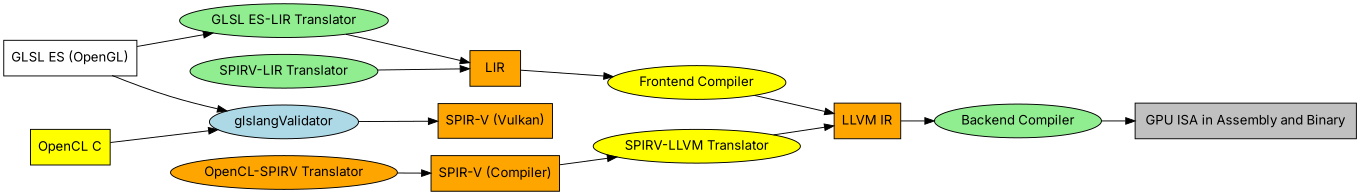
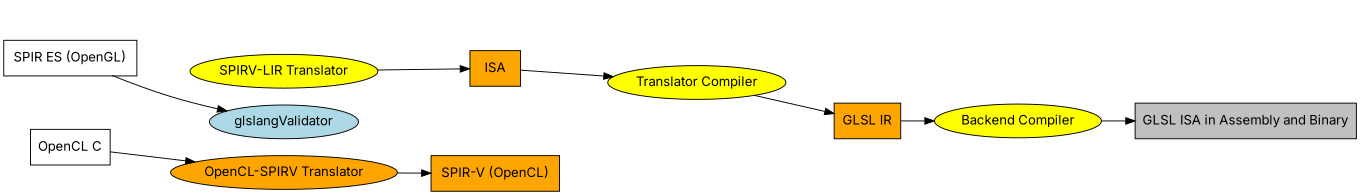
node "GLSL ES-LIR Translator": removed
node "GLSL ES (OpenGL)": label "GLSL ES (OpenGL)" -> "SPIR ES (OpenGL)"
node "LIR": label "LIR" -> "ISA"
node "SPIRV-LIR Translator": fillcolor lightgreen -> yellow
node "Frontend Compiler": label "Frontend Compiler" -> "Translator Compiler"
node "SPIR-V (Vulkan)": removed
node "LLVM IR": label "LLVM IR" -> "GLSL IR"
node "Backend Compiler": fillcolor lightgreen -> yellow
node "GPU ISA in Assembly and Binary": label "GPU ISA in Assembly and Binary" -> "GLSL ISA in Assembly and Binary"
edge "OpenCL C" -> "glslangValidator": now "OpenCL C" -> "OpenCL-SPIRV Translator"
node "SPIRV-LLVM Translator": removed
node "OpenCL C": fillcolor yellow -> white
node "SPIR-V (Compiler)": label "SPIR-V (Compiler)" -> "SPIR-V (OpenCL)"
